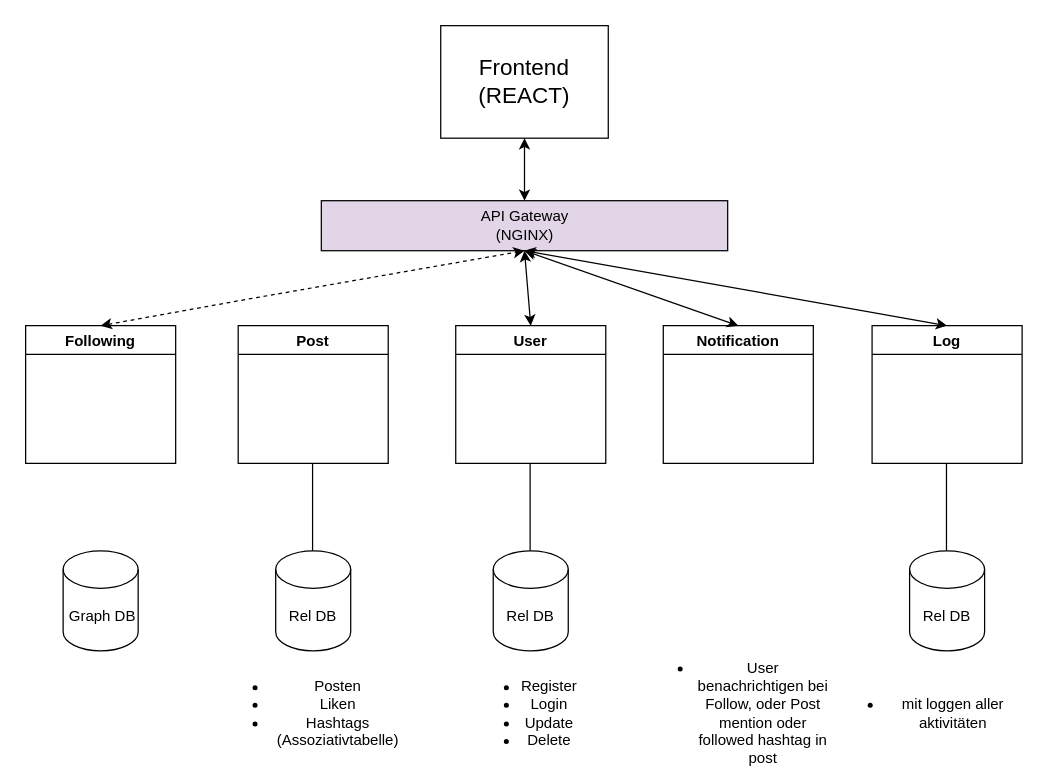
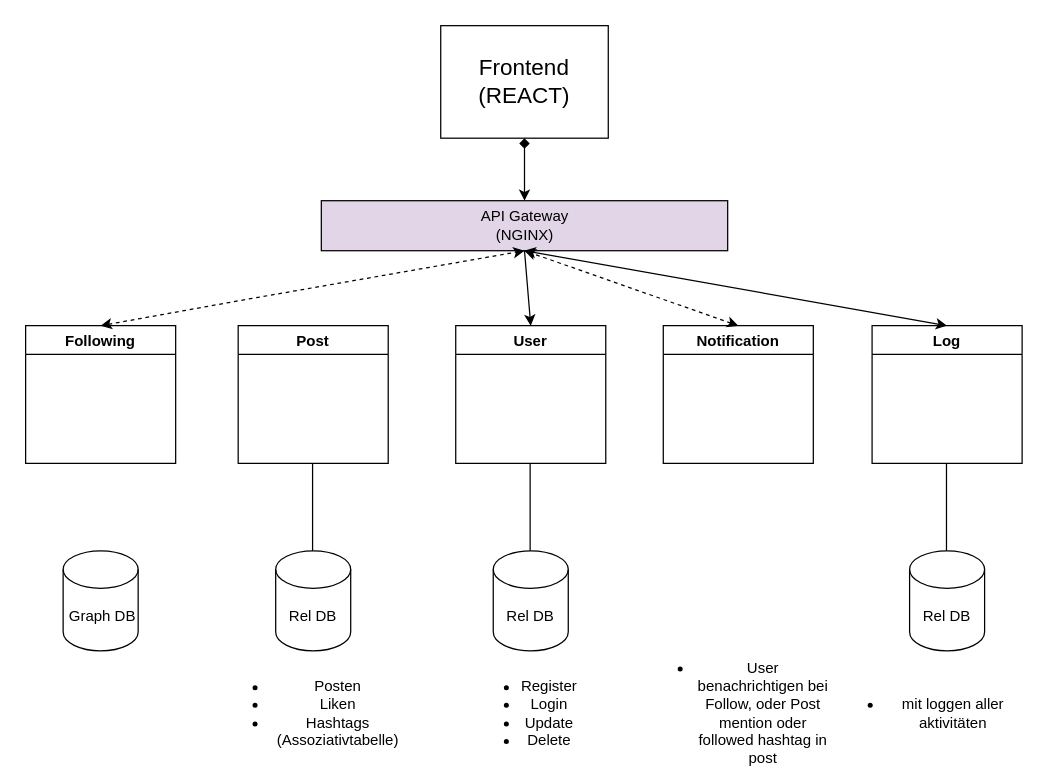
edge "Frontend (REACT)" -- "API Gateway (NGINX)": arrowhead classic -> diamond
edge "API Gateway (NGINX)" -- "User": arrowhead classic -> none
edge "API Gateway (NGINX)" -- "Notification": style solid -> dashed
